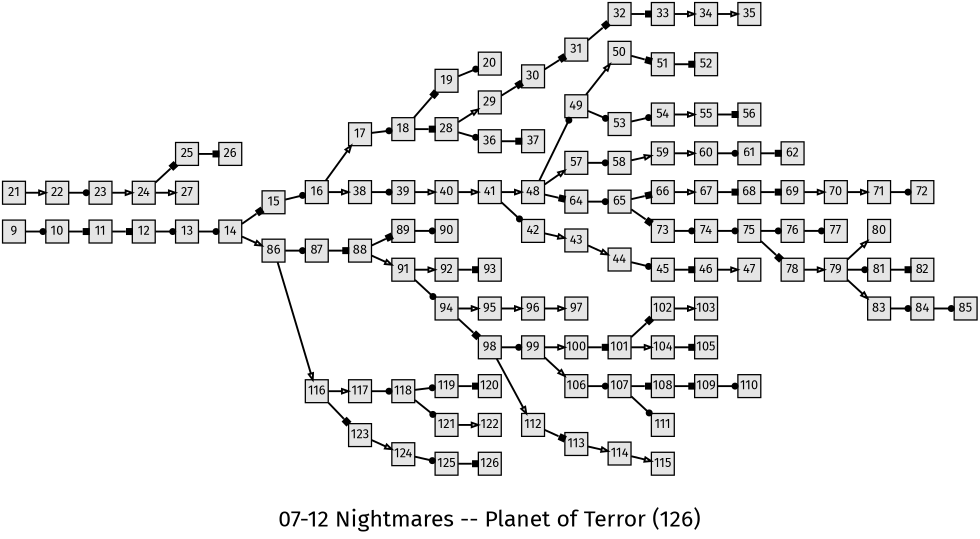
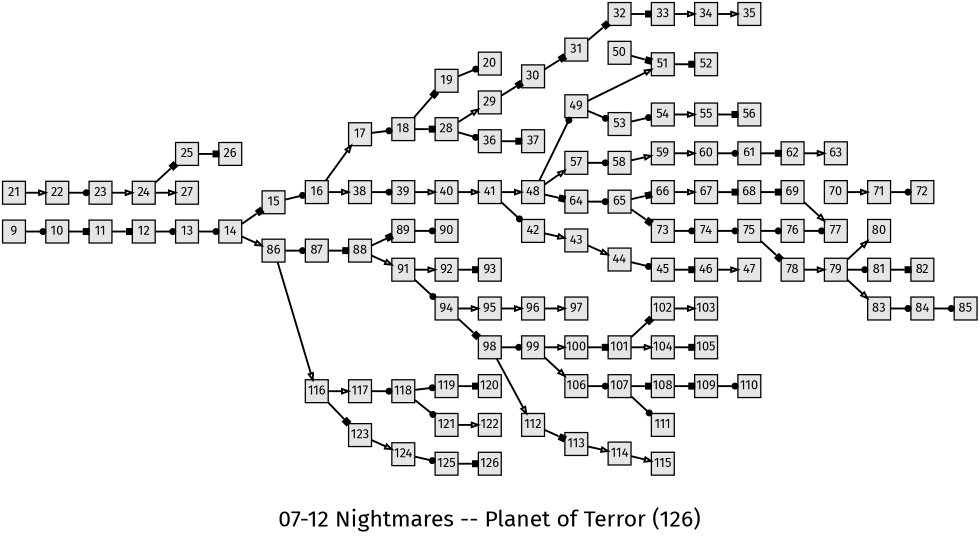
edge "49" -> "50": now "49" -> "51"
node "63": added
edge "69" -> "70": now "69" -> "77"
